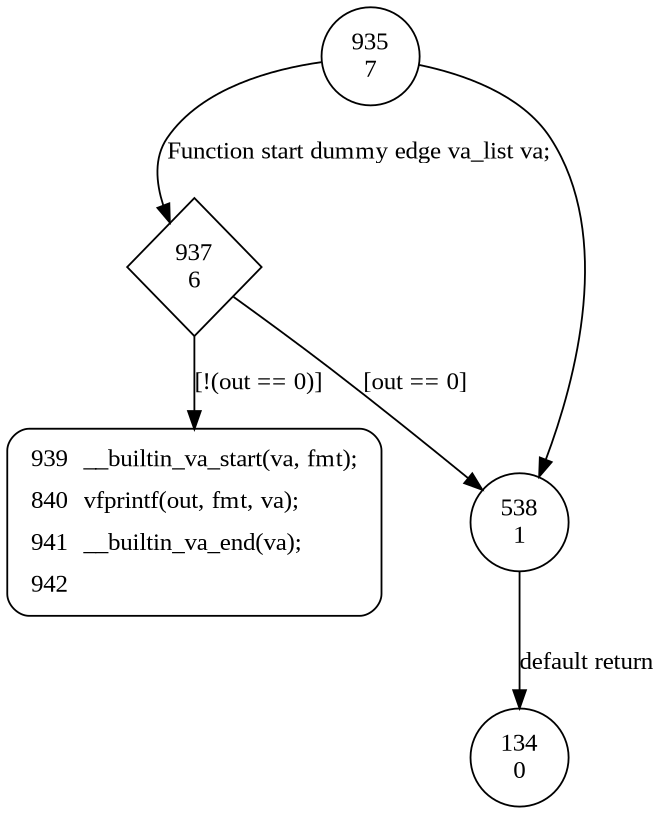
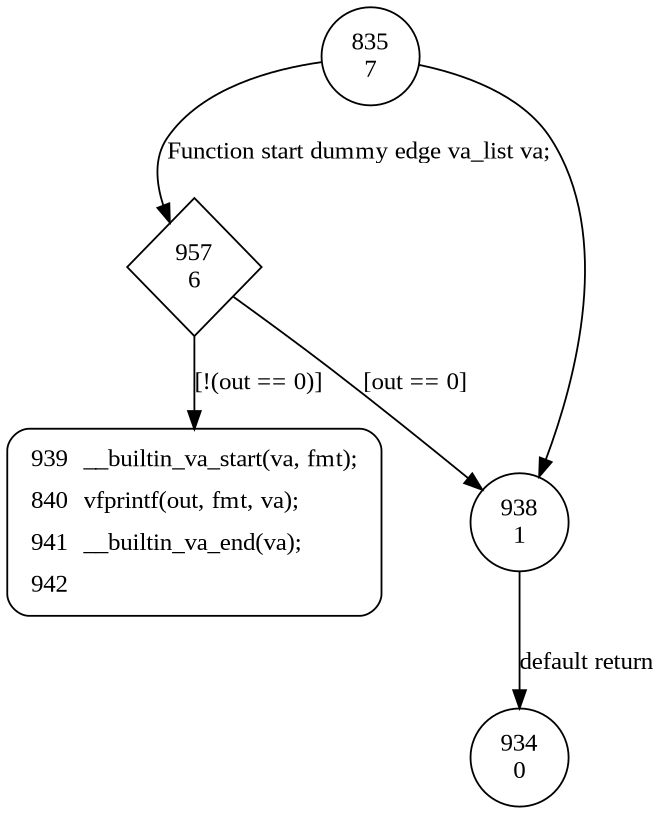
node "935 7": label "935 7" -> "835 7"
node "937 6": label "937 6" -> "957 6"
node "538 1": label "538 1" -> "938 1"
node "134 0": label "134 0" -> "934 0"
